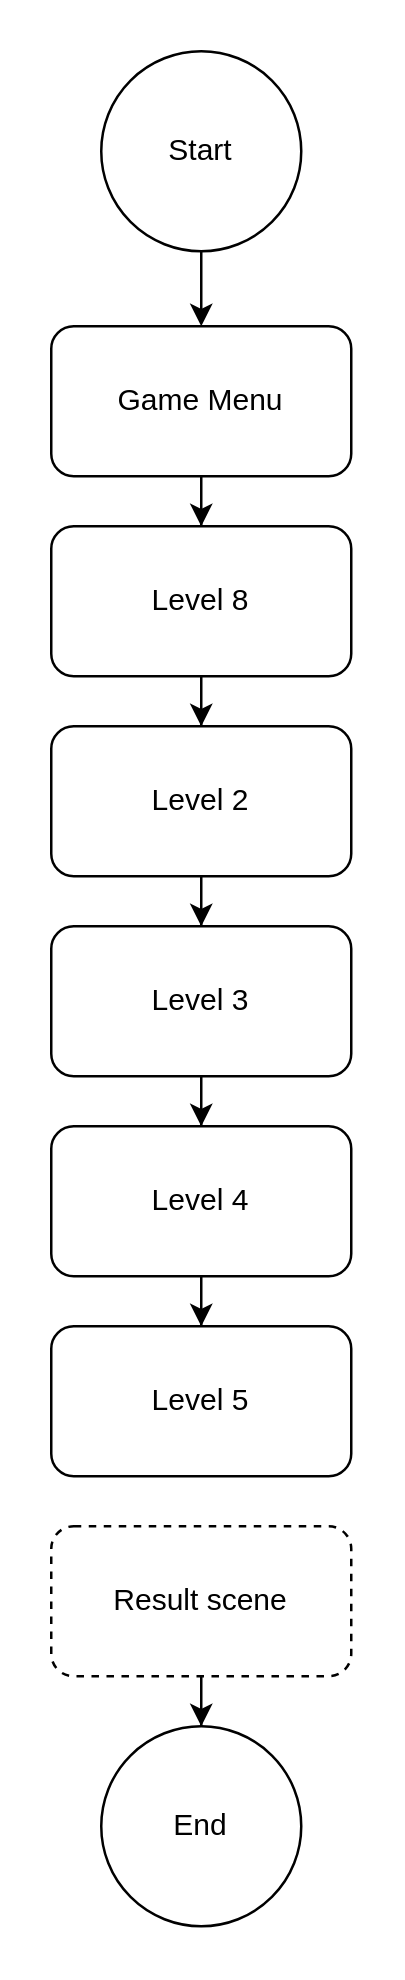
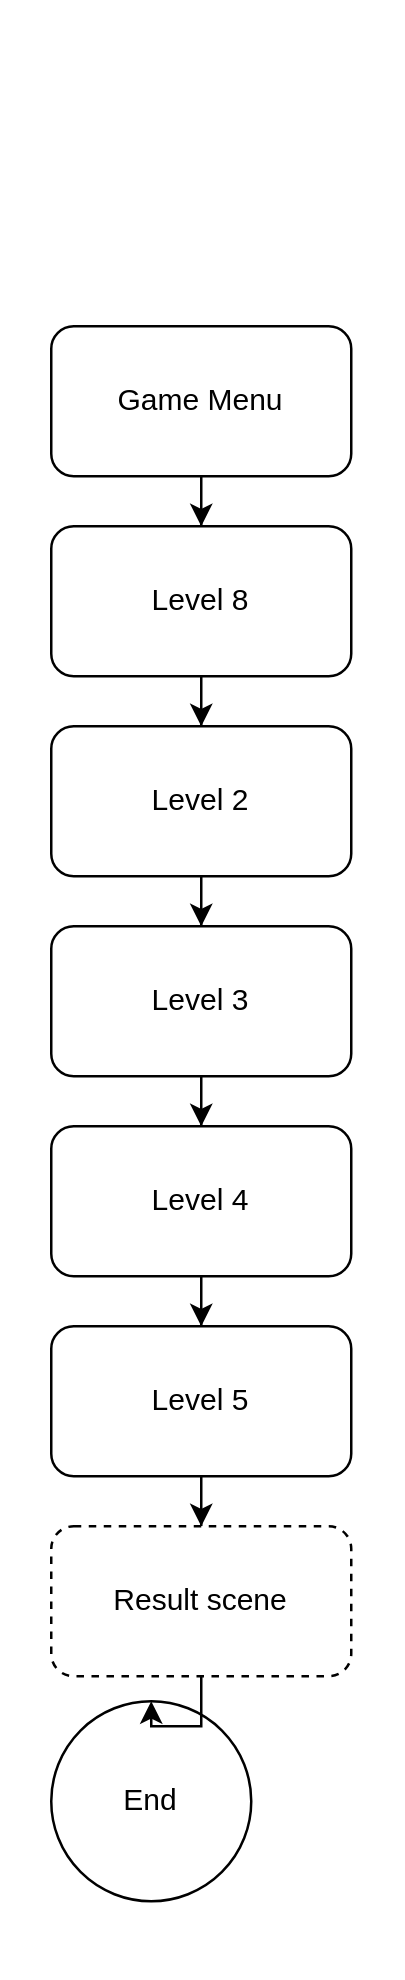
node "Start": removed
edge "Start" -> "Game Menu": removed
edge "Level 5" -> "Result scene": added
node "End": moved (201, 1826) -> (151, 1801)
